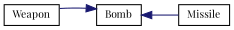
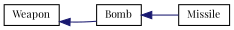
edge "Weapon" -> "Bomb": reversed
